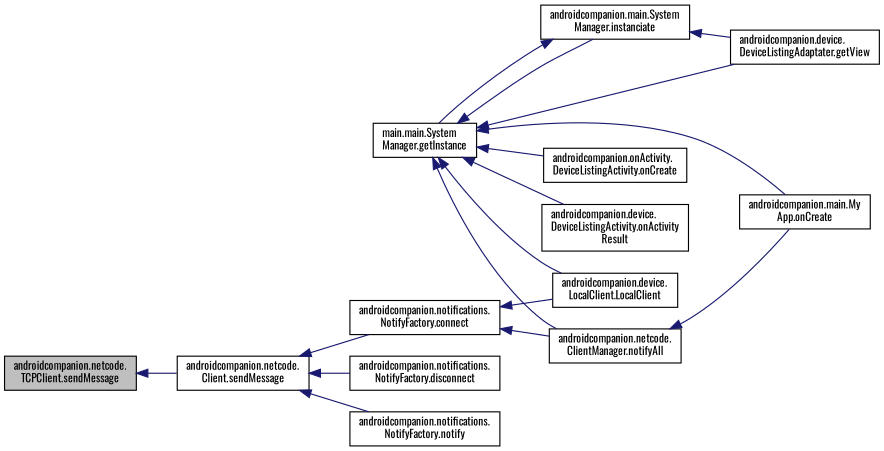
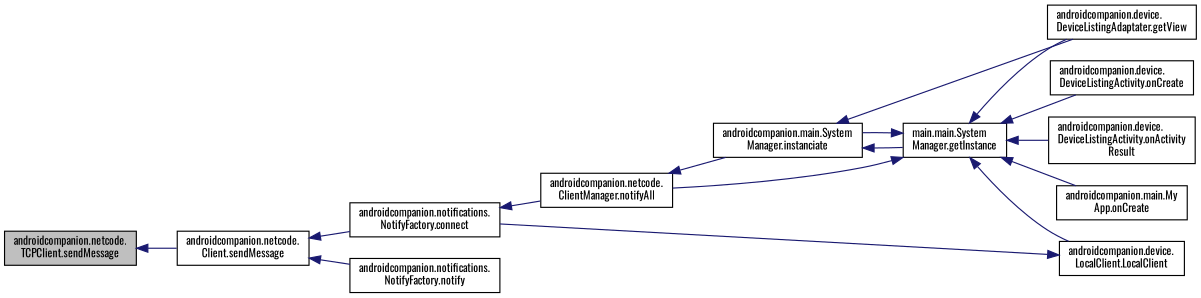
node "androidcompanion.onActivity. DeviceListingActivity.onCreate": label "androidcompanion.onActivity. DeviceListingActivity.onCreate" -> "androidcompanion.device. DeviceListingActivity.onCreate"
edge "androidcompanion.main.My App.onCreate" -> "androidcompanion.netcode. ClientManager.notifyAll": now "androidcompanion.main.System Manager.instanciate" -> "androidcompanion.netcode. ClientManager.notifyAll"
edge "androidcompanion.device. LocalClient.LocalClient" -> "androidcompanion.notifications. NotifyFactory.connect": reversed
node "androidcompanion.notifications. NotifyFactory.disconnect": removed
